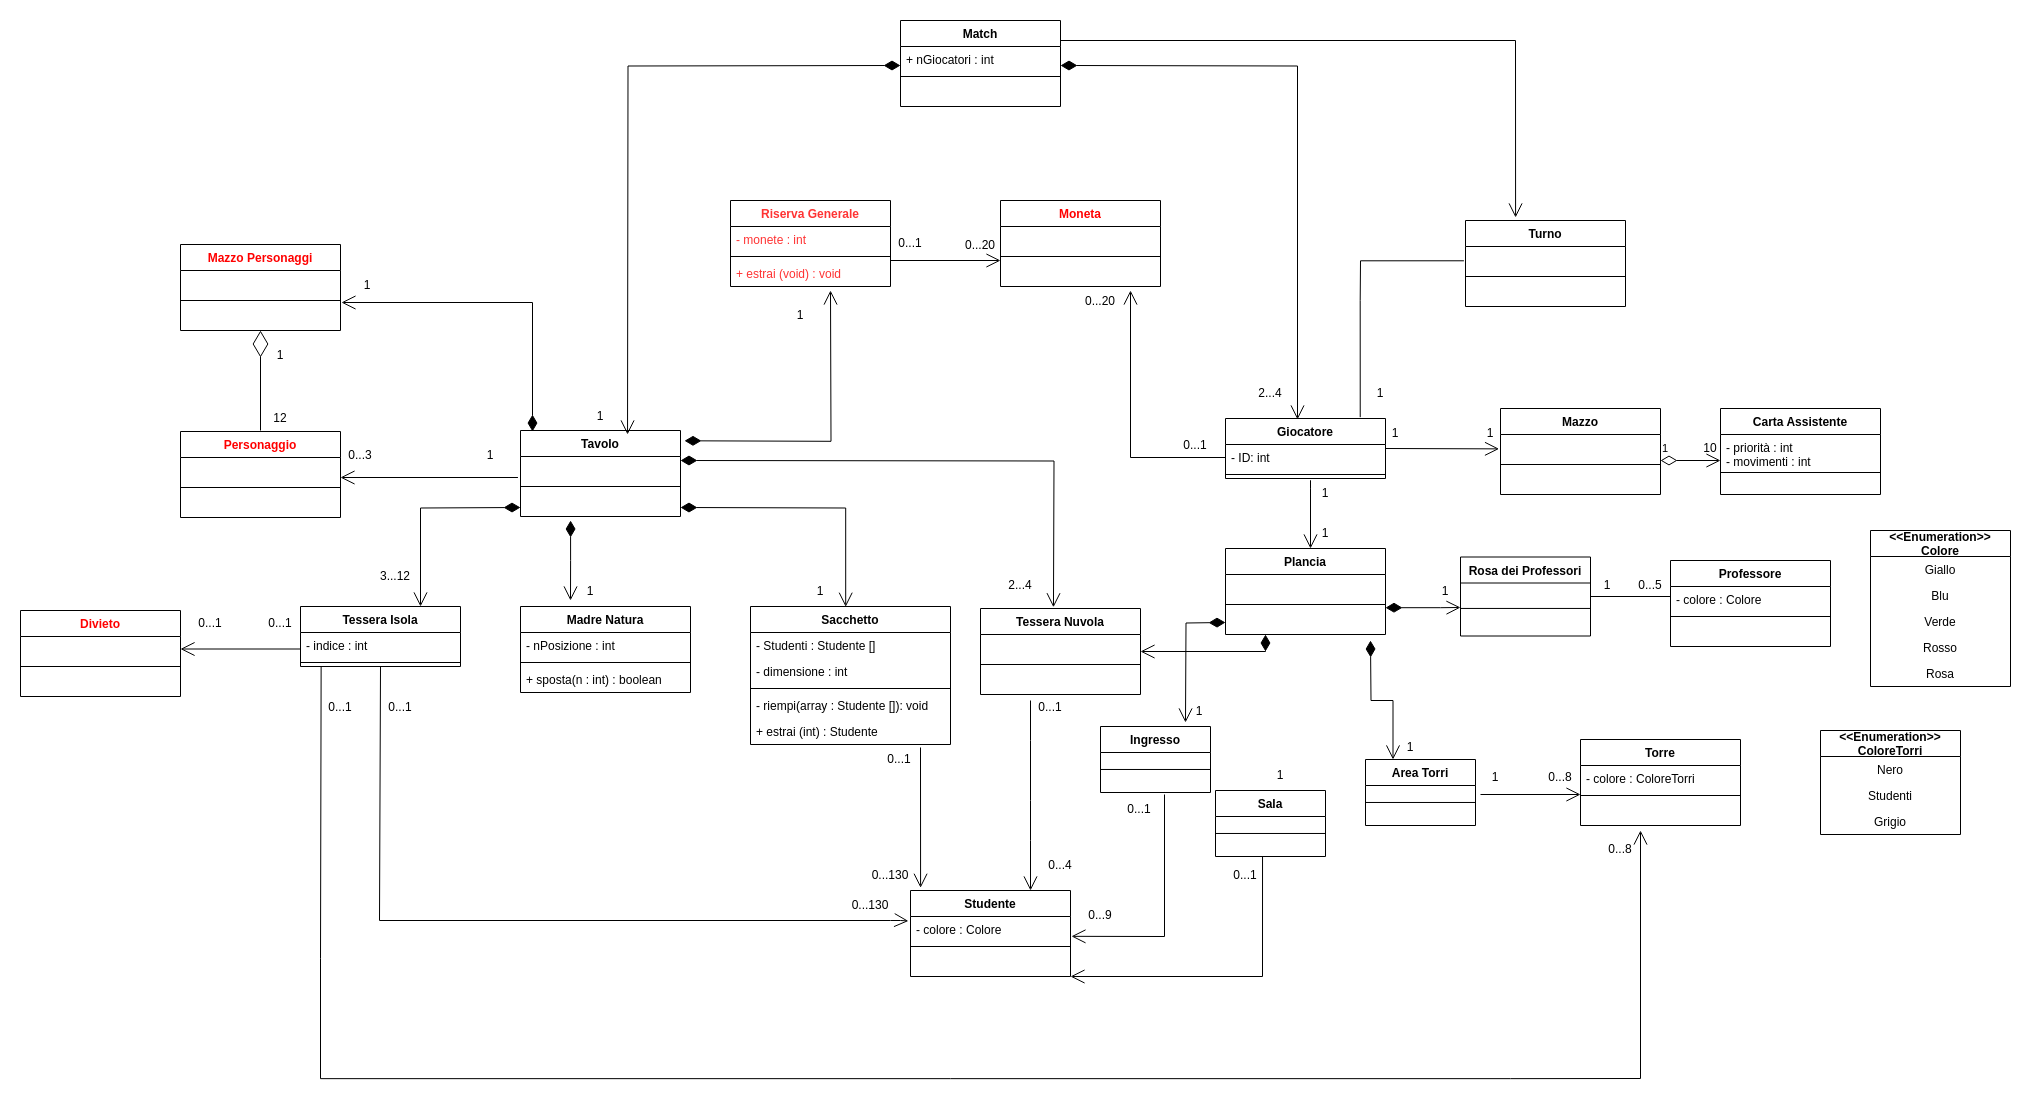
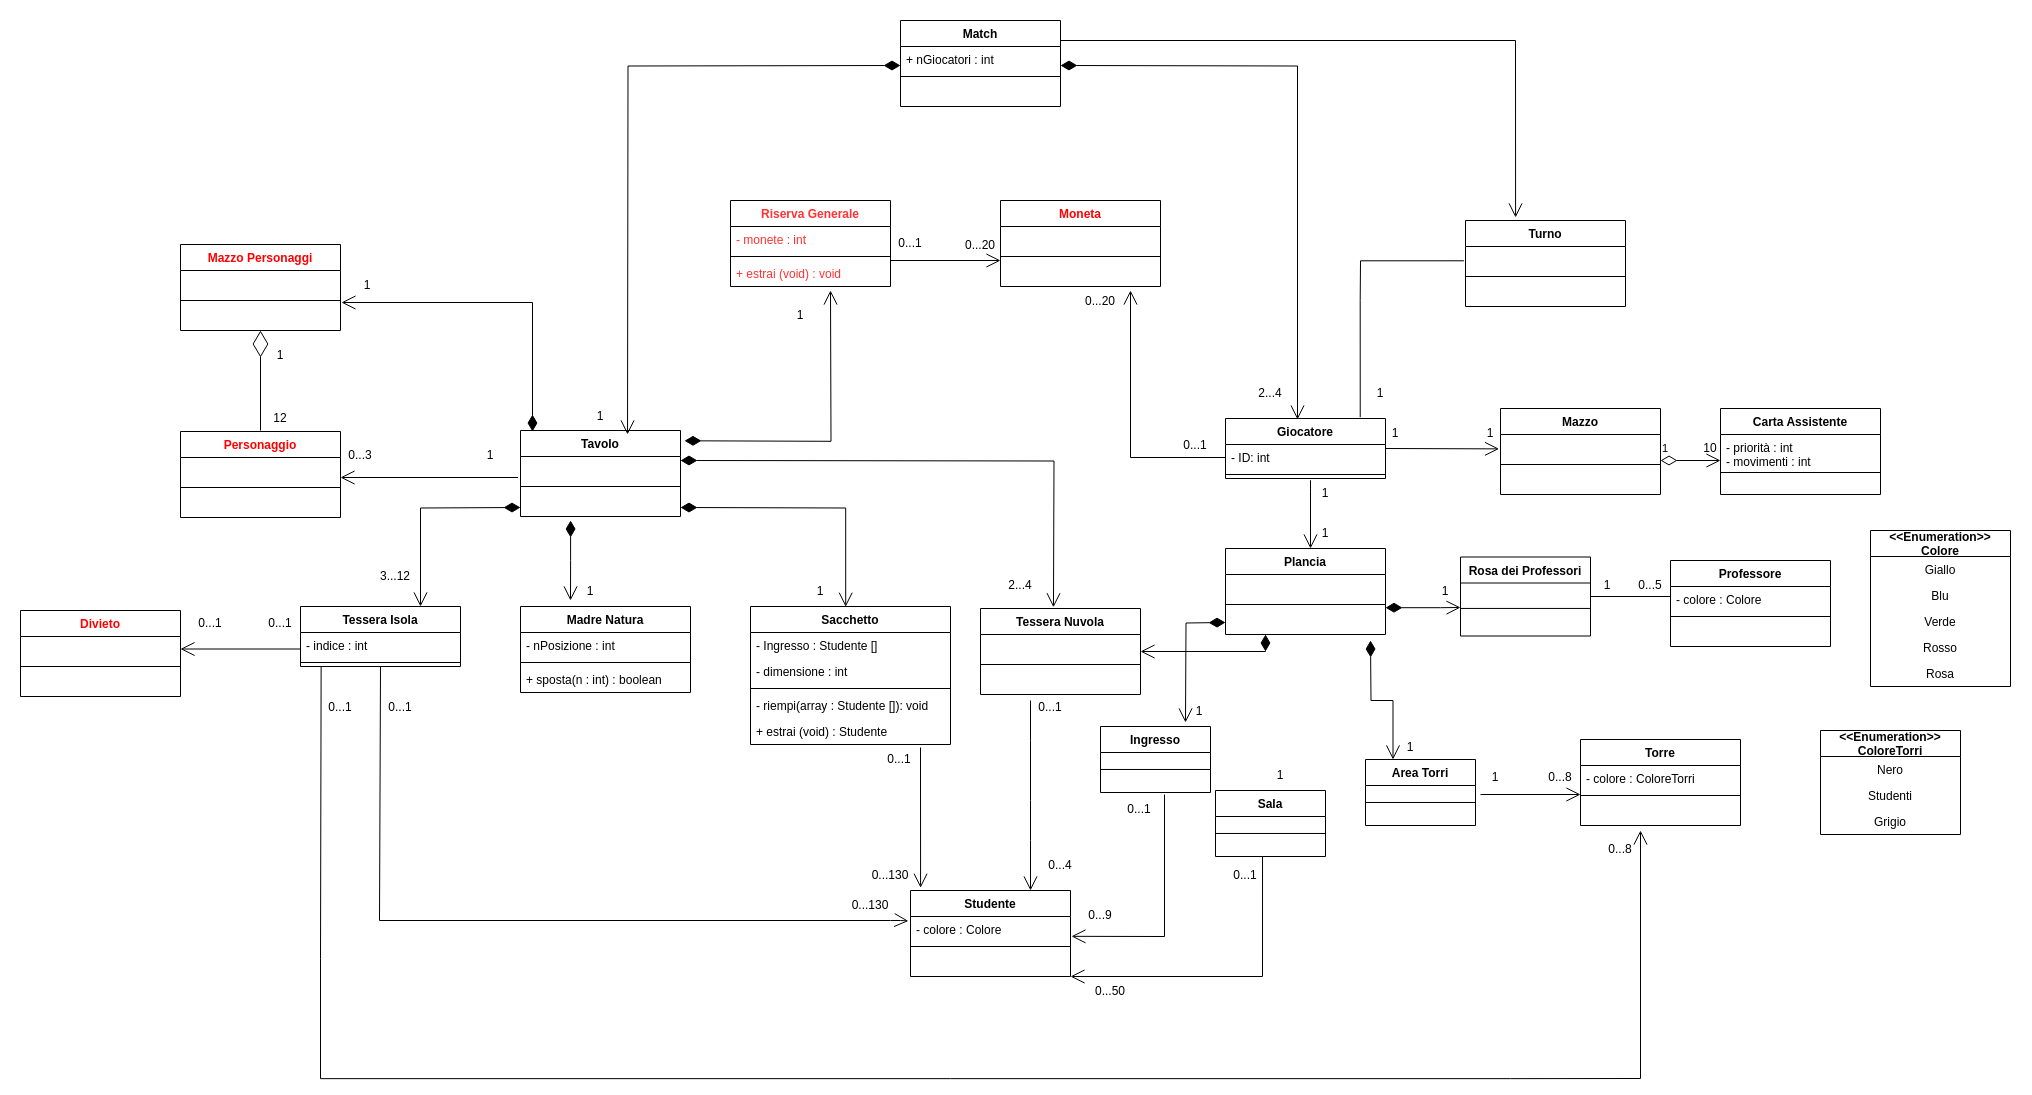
node "- Studenti : Studente []": label "- Studenti : Studente []" -> "- Ingresso : Studente []"
node "+ estrai (int) : Studente": label "+ estrai (int) : Studente" -> "+ estrai (void) : Studente"
node "0...50": added
